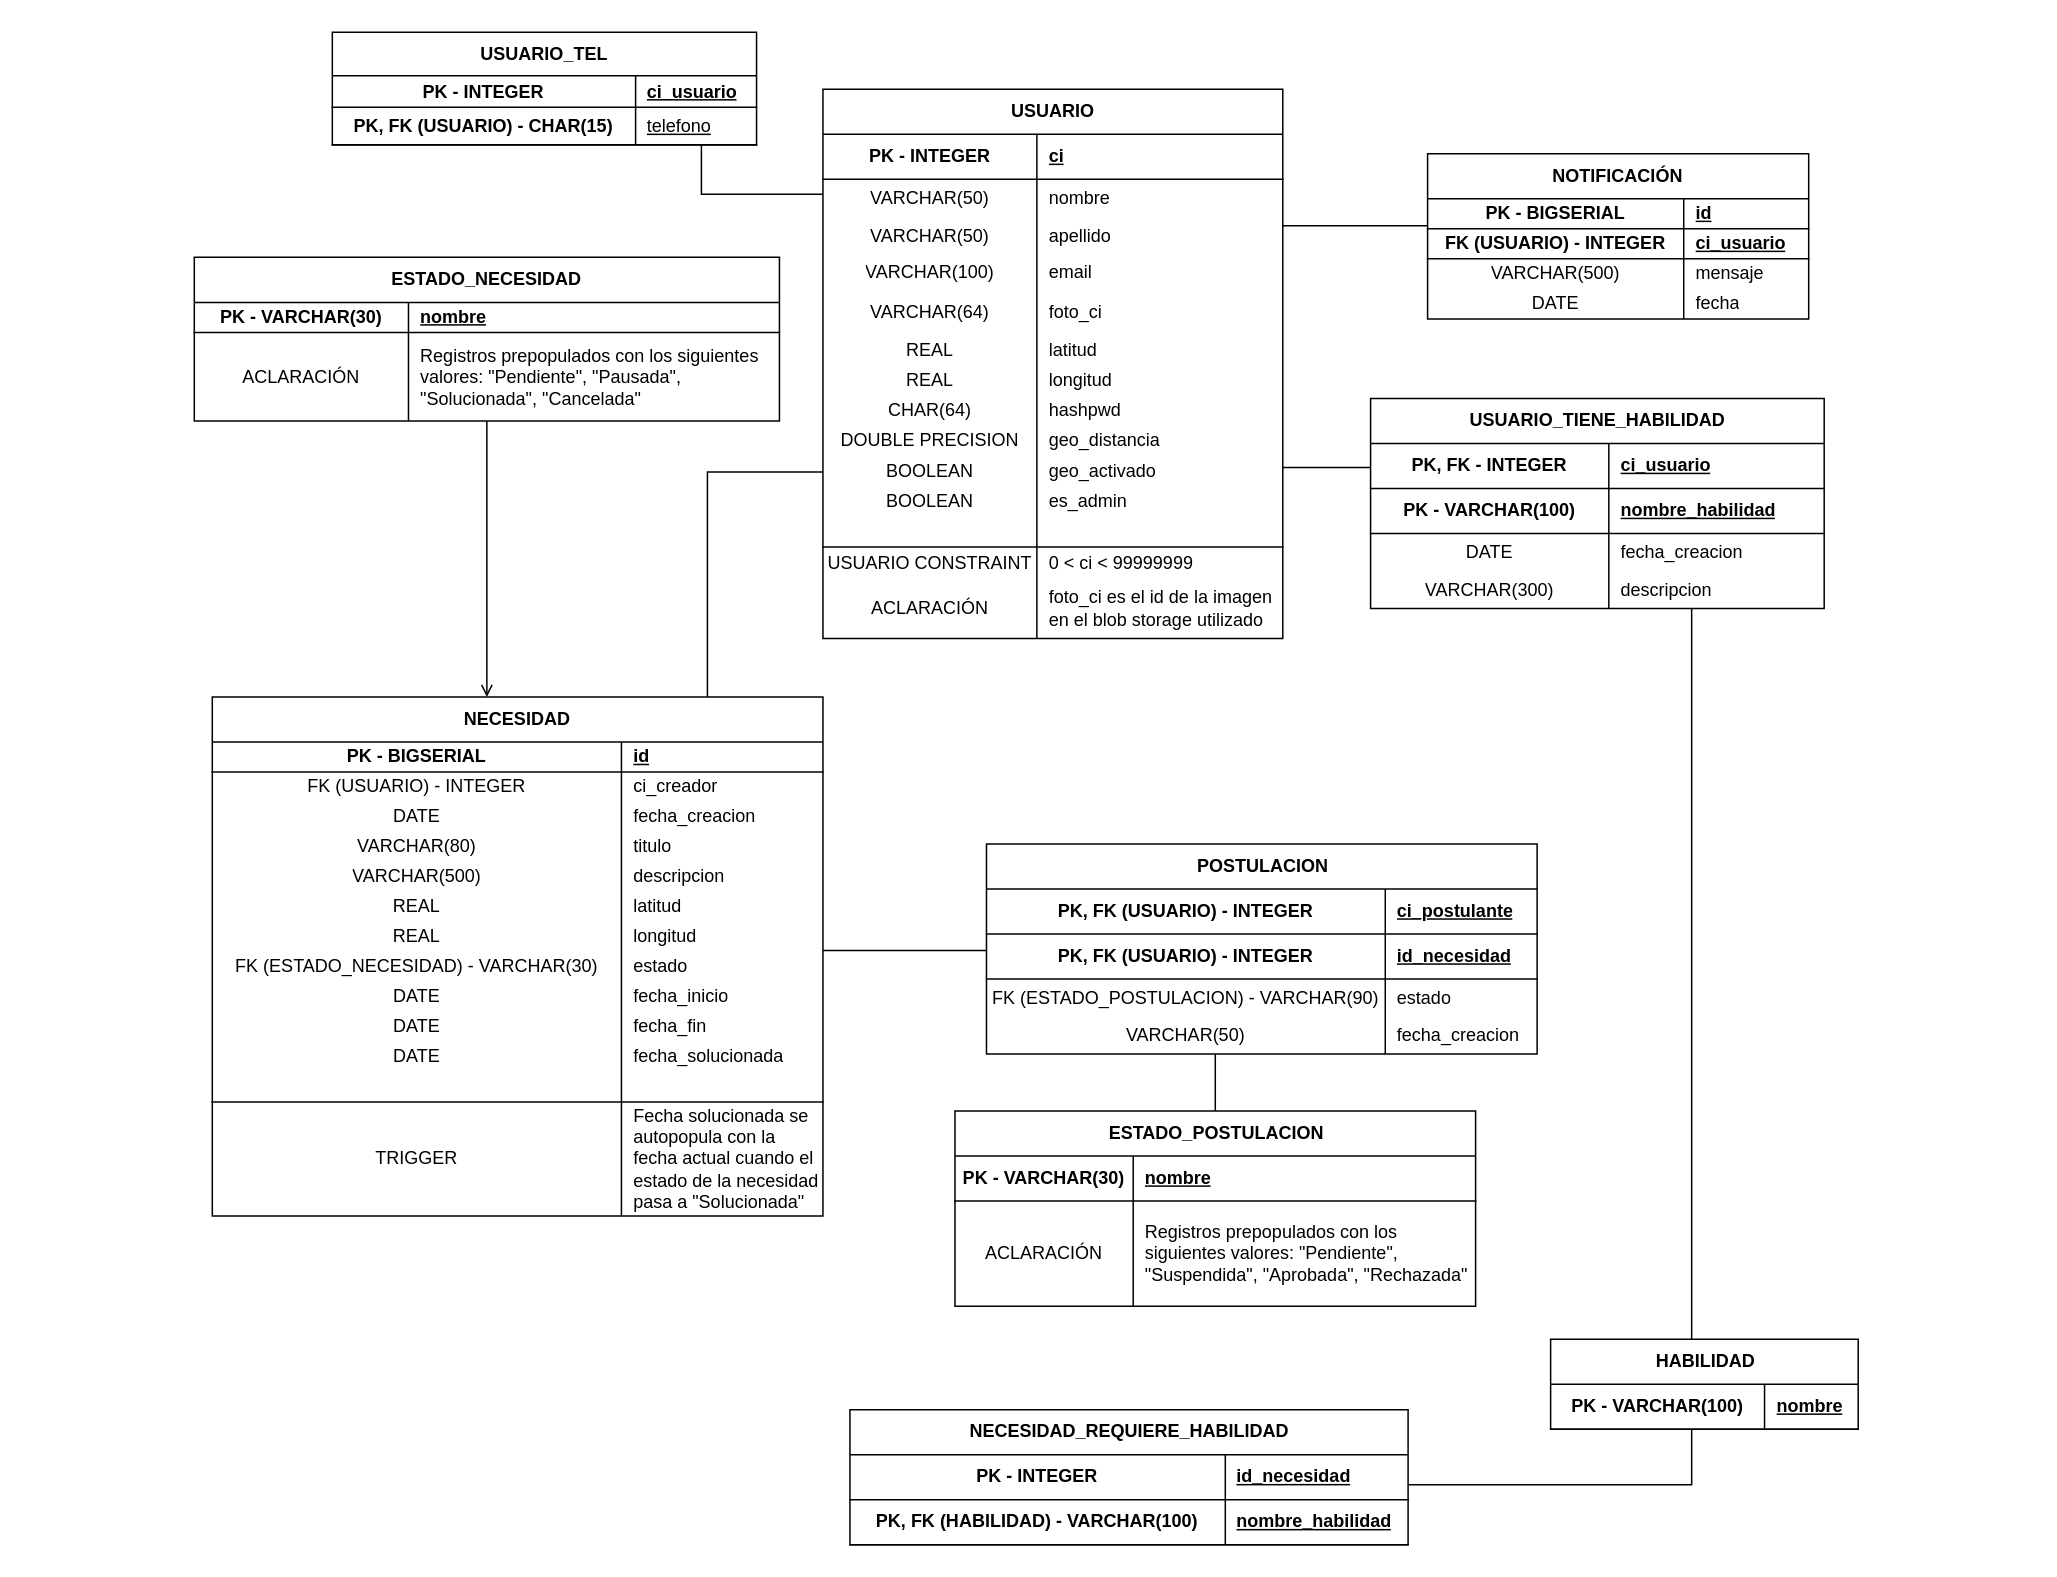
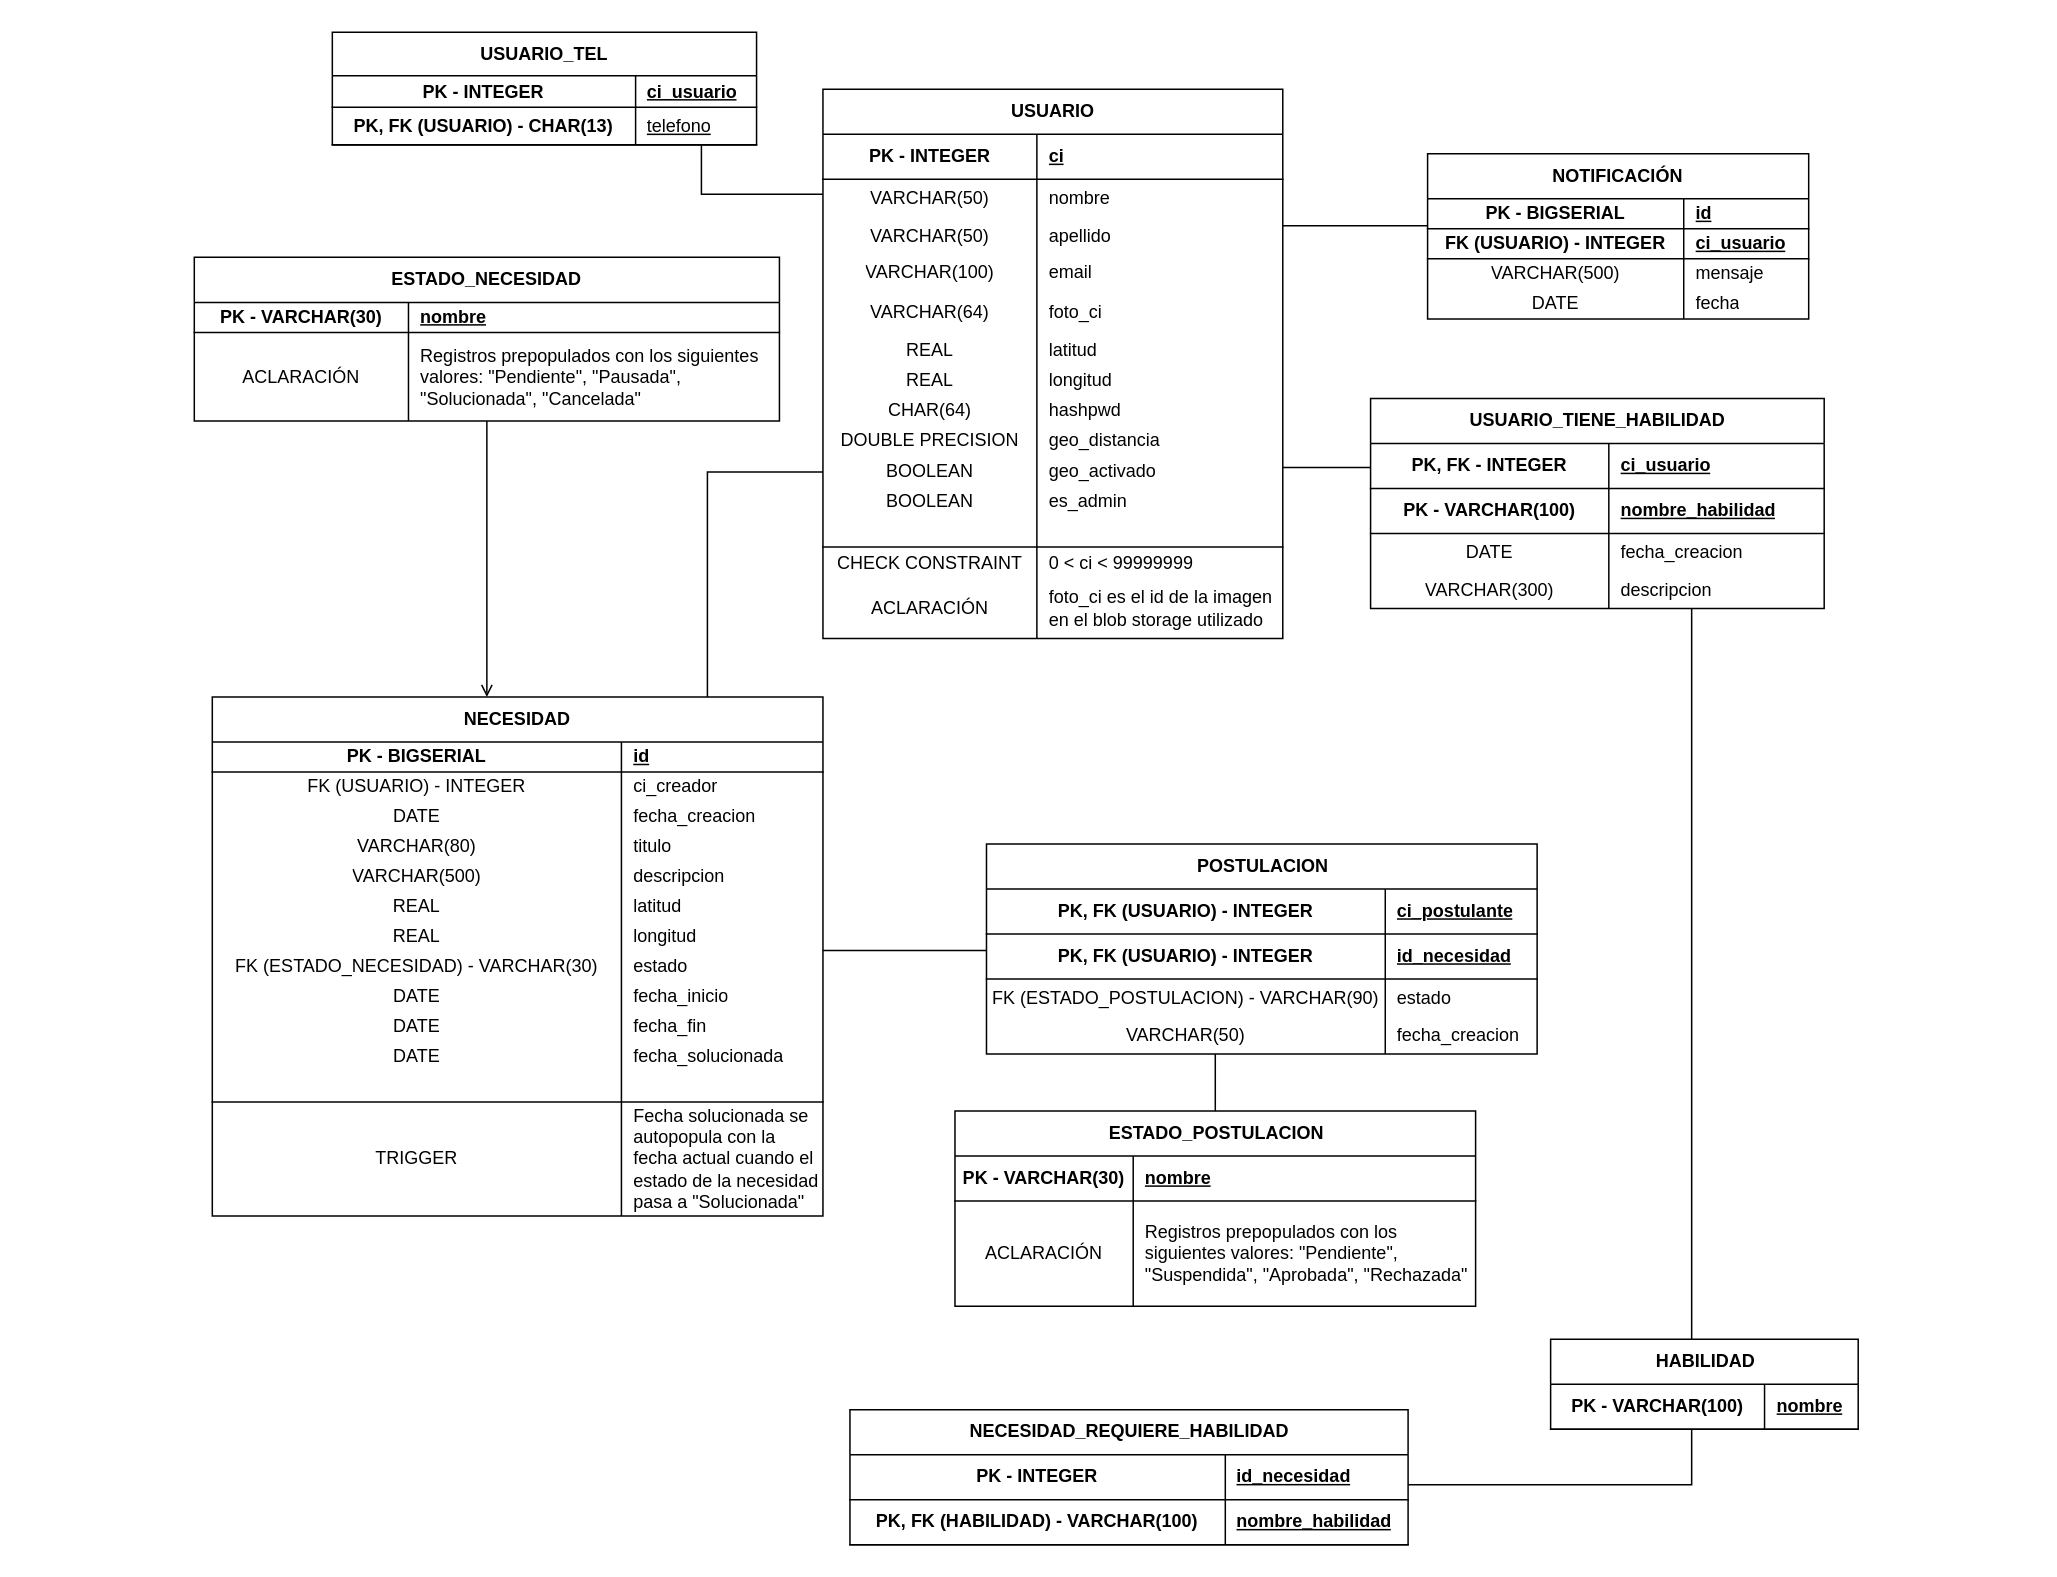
node "PK, FK (USUARIO) - CHAR(15)": label "PK, FK (USUARIO) - CHAR(15)" -> "PK, FK (USUARIO) - CHAR(13)"
node "USUARIO CONSTRAINT": label "USUARIO CONSTRAINT" -> "CHECK CONSTRAINT"
